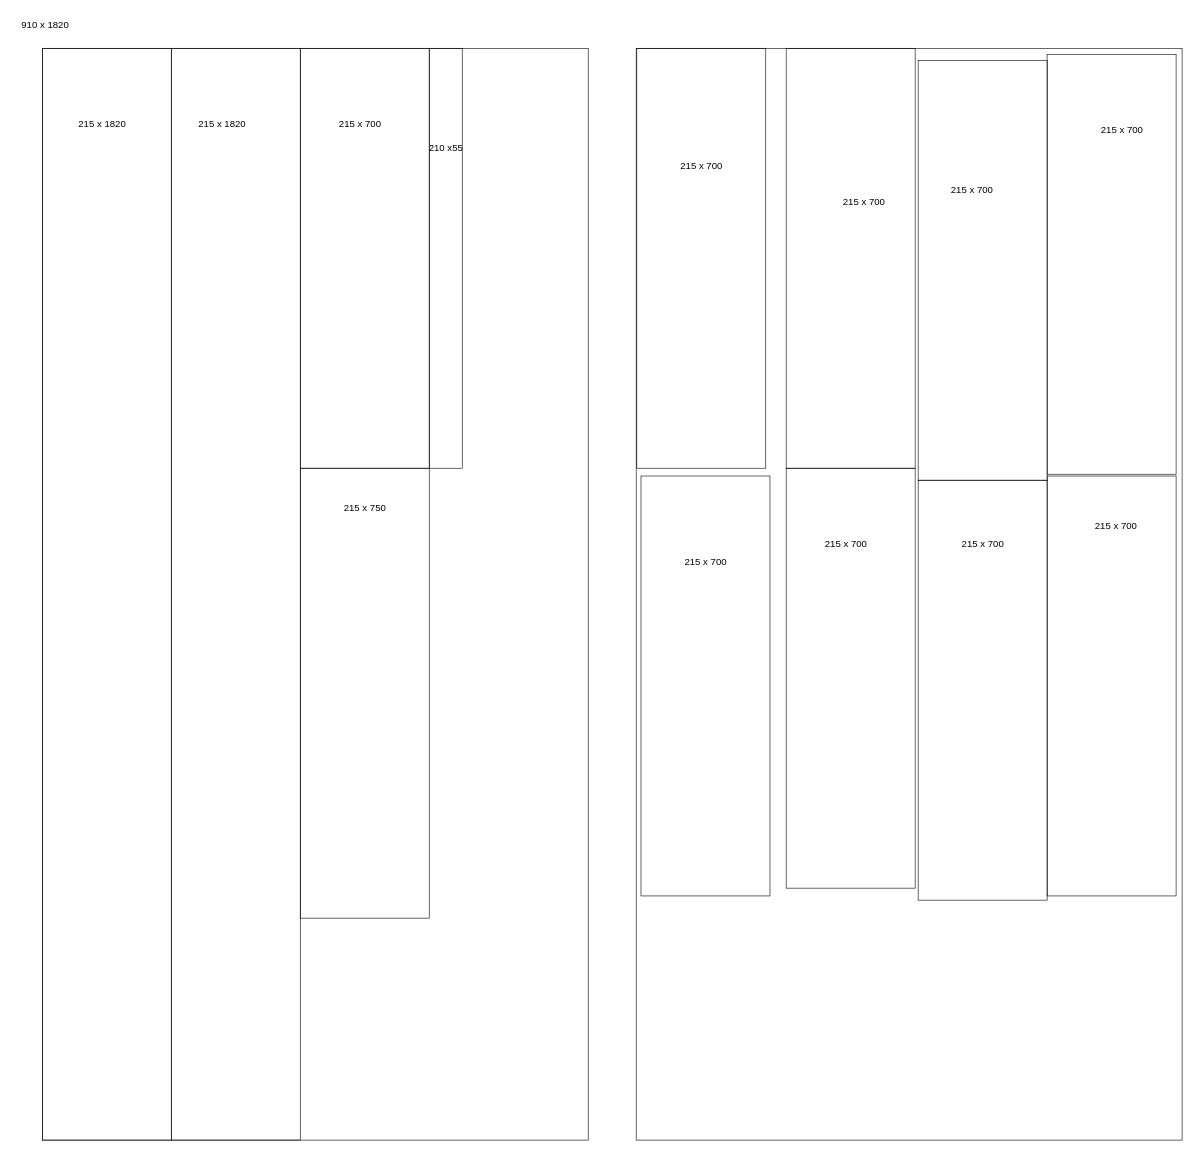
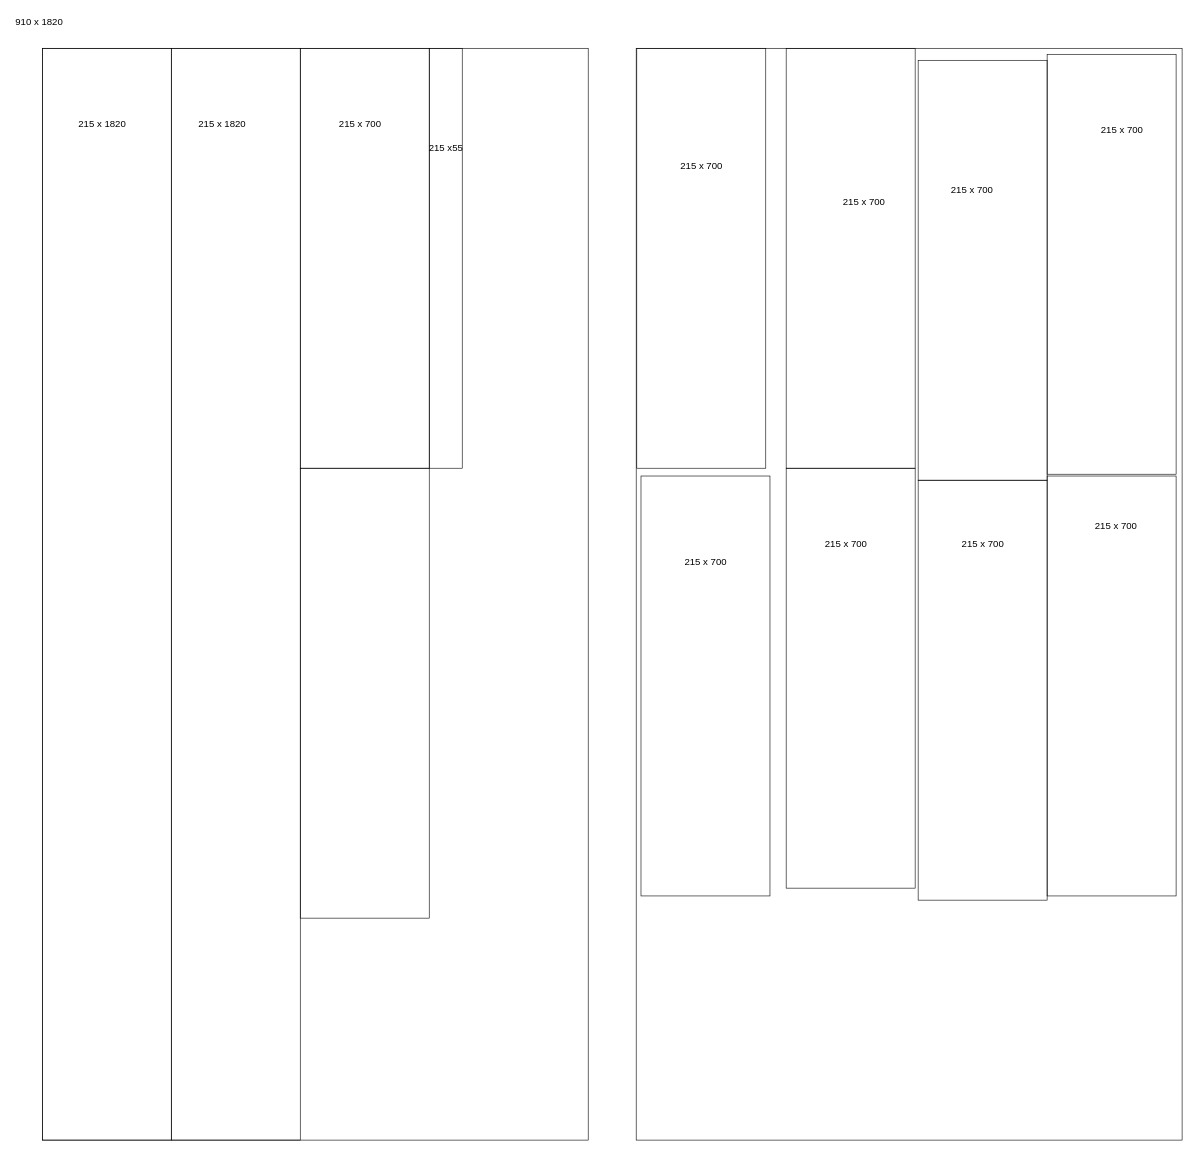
node "910 x 1820": moved (45, 24) -> (39, 21)
node "210 x55": label "210 x55" -> "215 x55"
node "215 x 750": removed
